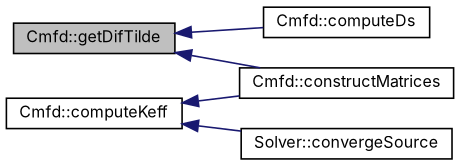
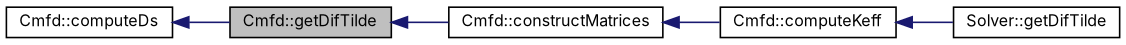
edge "Cmfd::computeDs" -> "Cmfd::getDifTilde": reversed
edge "Cmfd::constructMatrices" -> "Cmfd::computeKeff": reversed
node "Solver::convergeSource": label "Solver::convergeSource" -> "Solver::getDifTilde"
